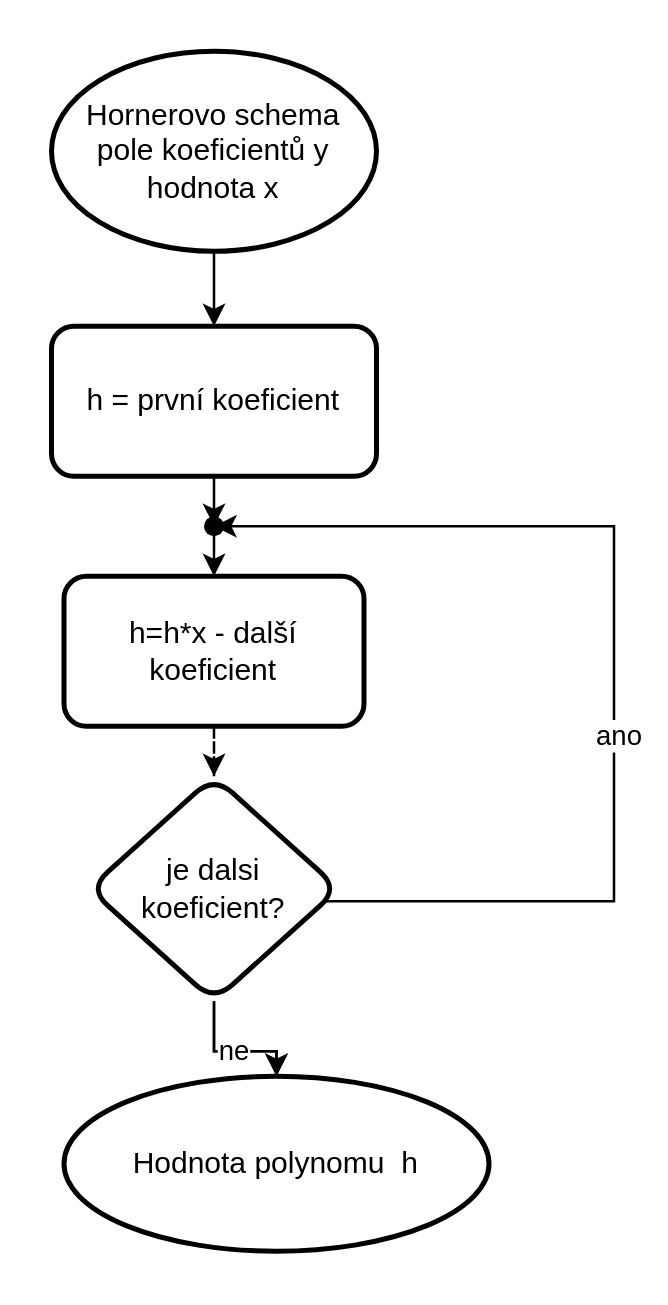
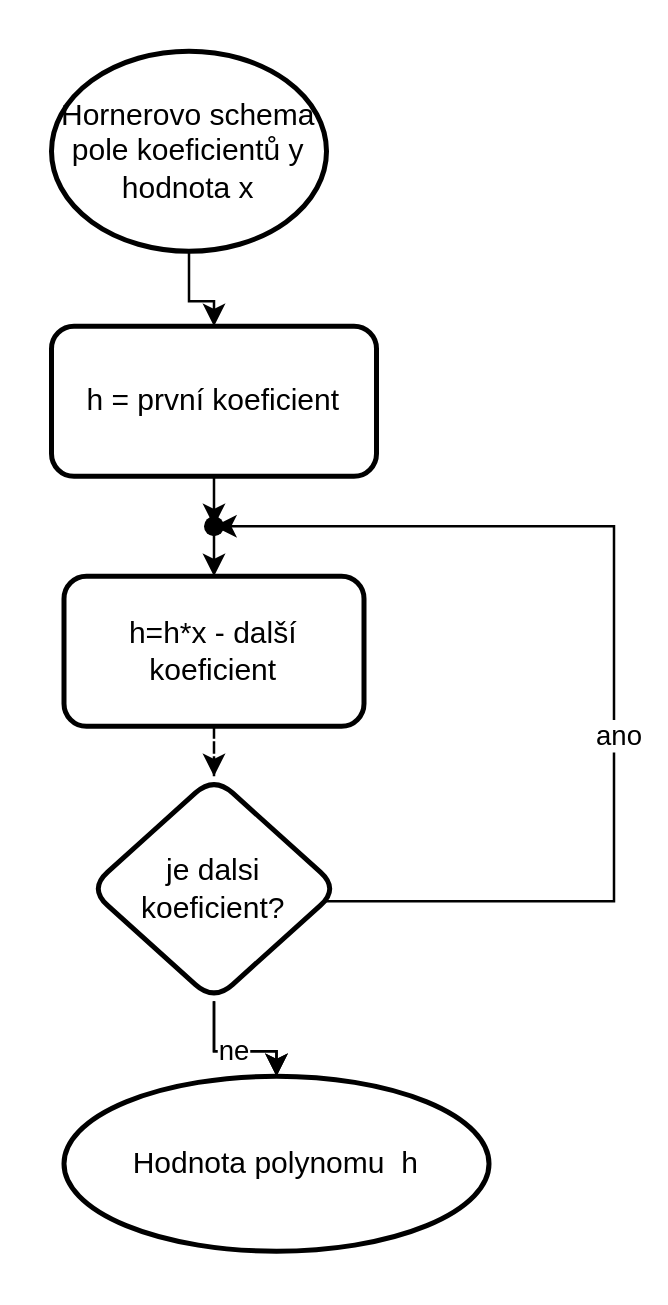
node "Hornerovo schema pole koeficientů y hodnota x": size 325x200 -> 275x200
